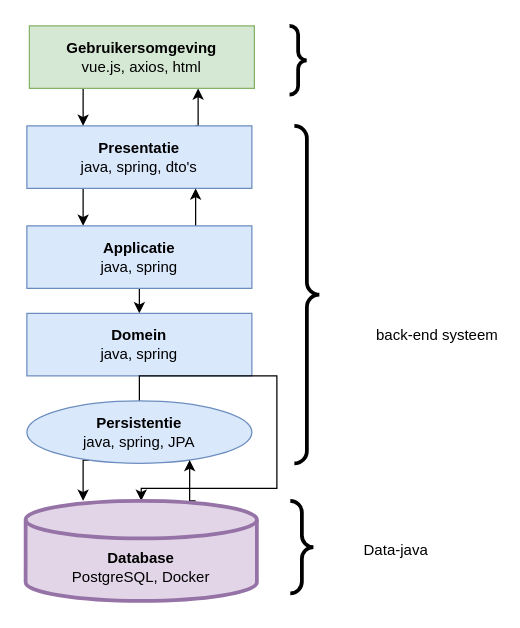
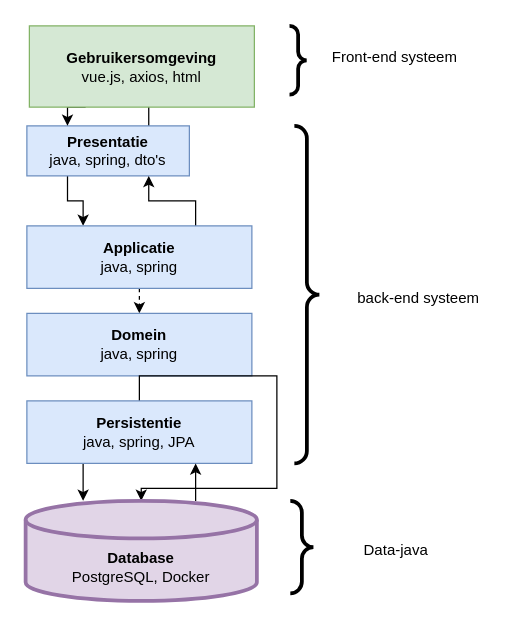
node "Gebruikersomgeving vue.js, axios, html": size 225x63 -> 225x81
node "Front-end systeem": added
node "Presentatie java, spring, dto's": size 225x63 -> 163x50
edge "Applicatie java, spring" -> "Domein java, spring": style solid -> dashed
node "back-end systeem": moved (437, 336) -> (418, 298)
node "Persistentie java, spring, JPA": shape ellipse -> rectangle
